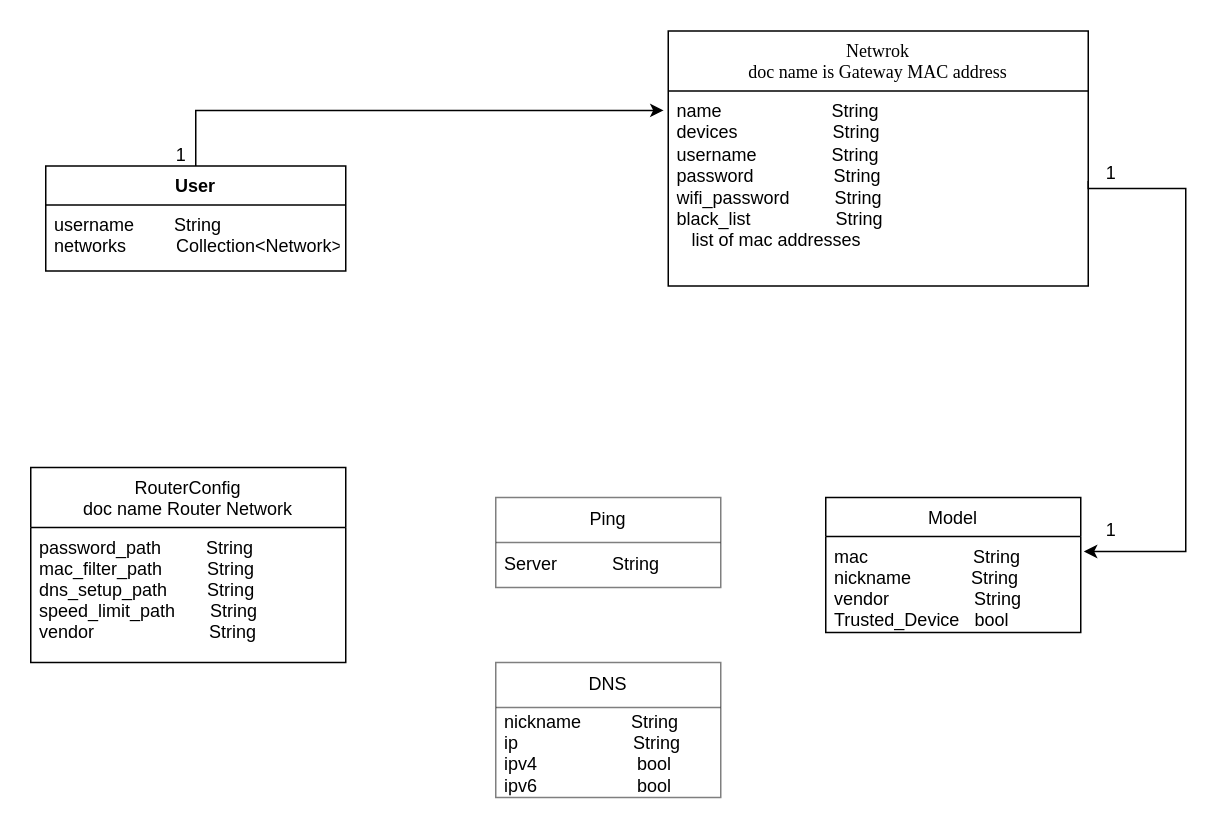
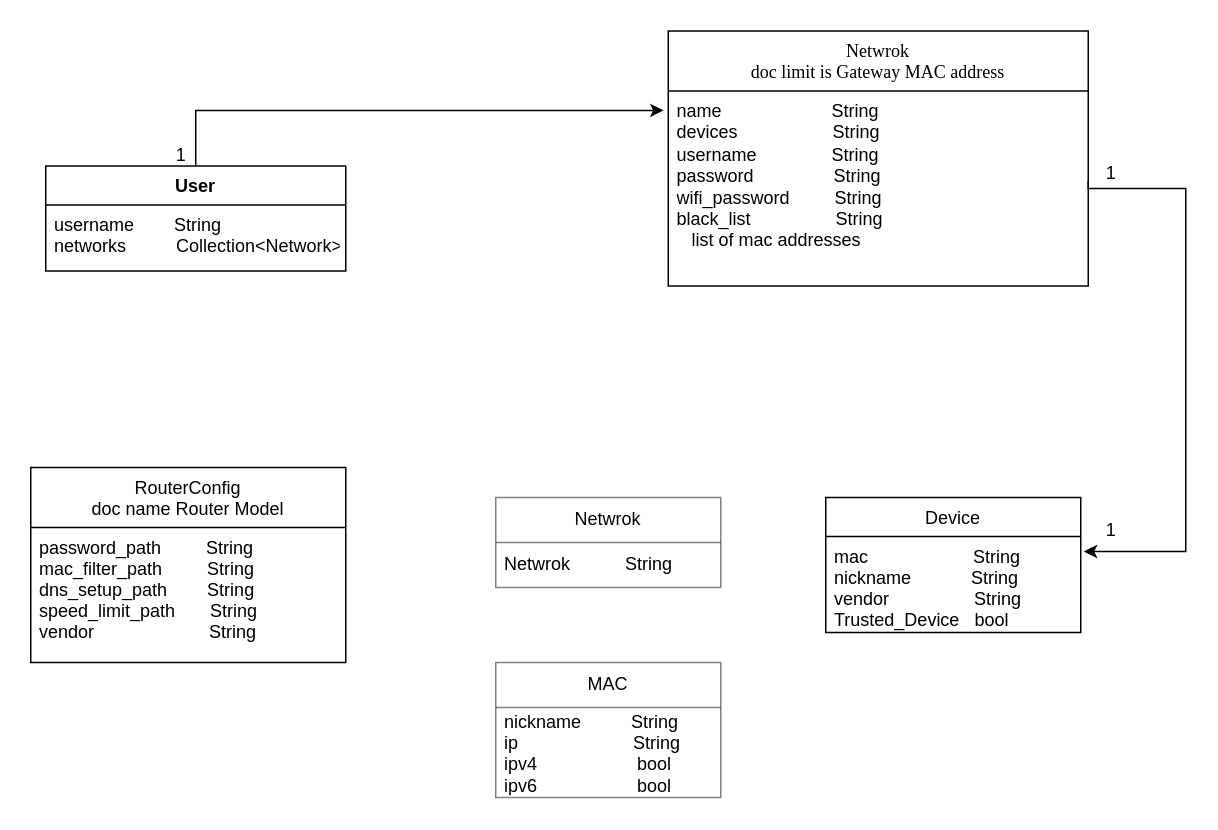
node "Netwrok doc name is Gateway MAC address": label "Netwrok doc name is Gateway MAC address" -> "Netwrok doc limit is Gateway MAC address"
node "RouterConfig doc name Router Network": label "RouterConfig doc name Router Network" -> "RouterConfig doc name Router Model"
node "Model": label "Model" -> "Device"
node "Ping": label "Ping" -> "Netwrok"
node "Server String": label "Server String" -> "Netwrok String"
node "DNS": label "DNS" -> "MAC"
